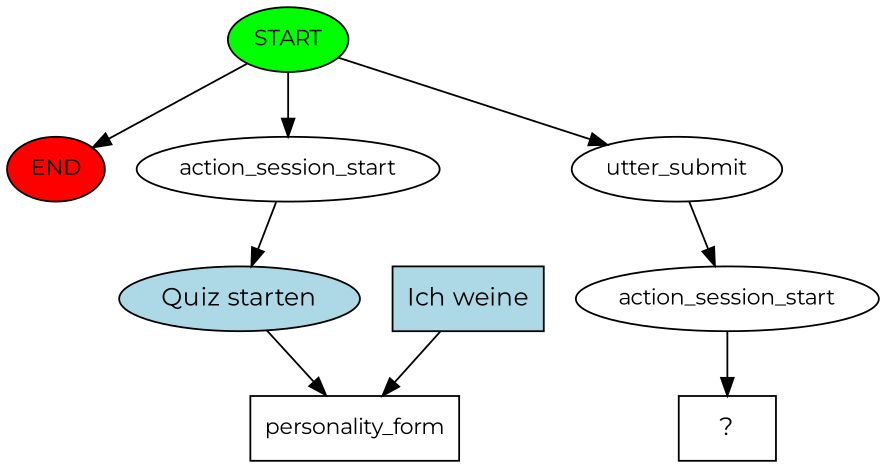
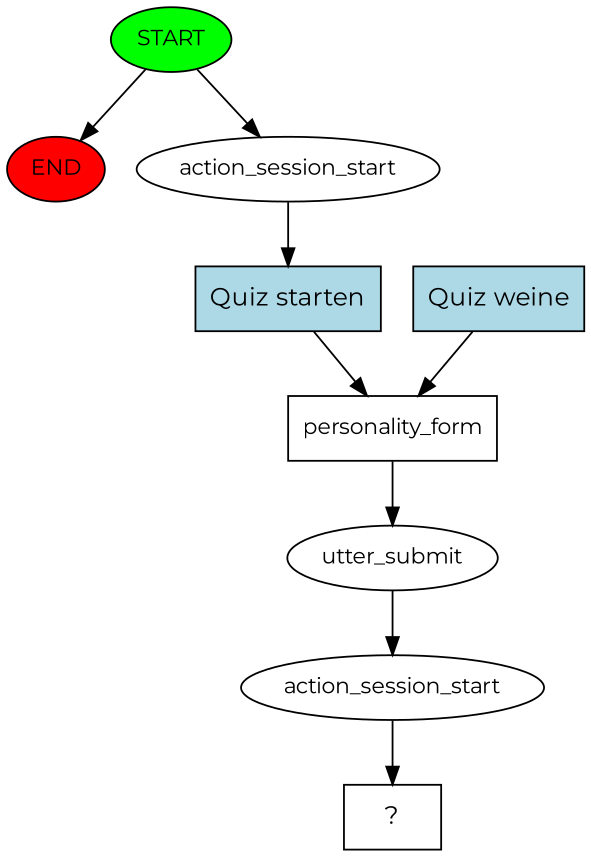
edge "START" -> "utter_submit": now "personality_form" -> "utter_submit"
node "Quiz starten": shape ellipse -> box
node "Ich weine": label "Ich weine" -> "Quiz weine"
